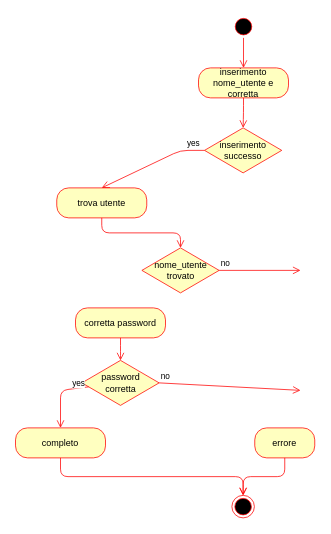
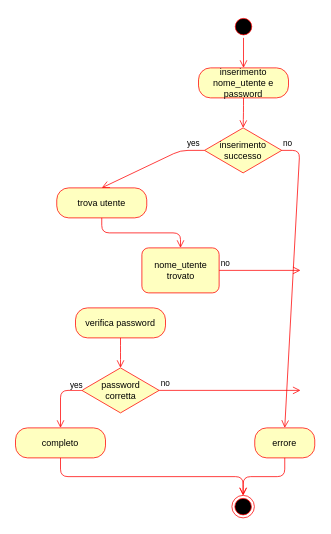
node "inserimento nome_utente e corretta": label "inserimento nome_utente e corretta" -> "inserimento nome_utente e password"
node "nome_utente trovato": shape diamond -> rounded rectangle
edge "inserimento successo" -> "errore": added, label "no"
node "corretta password": label "corretta password" -> "verifica password"
node "password corretta": moved (120, 383) -> (120, 390)
